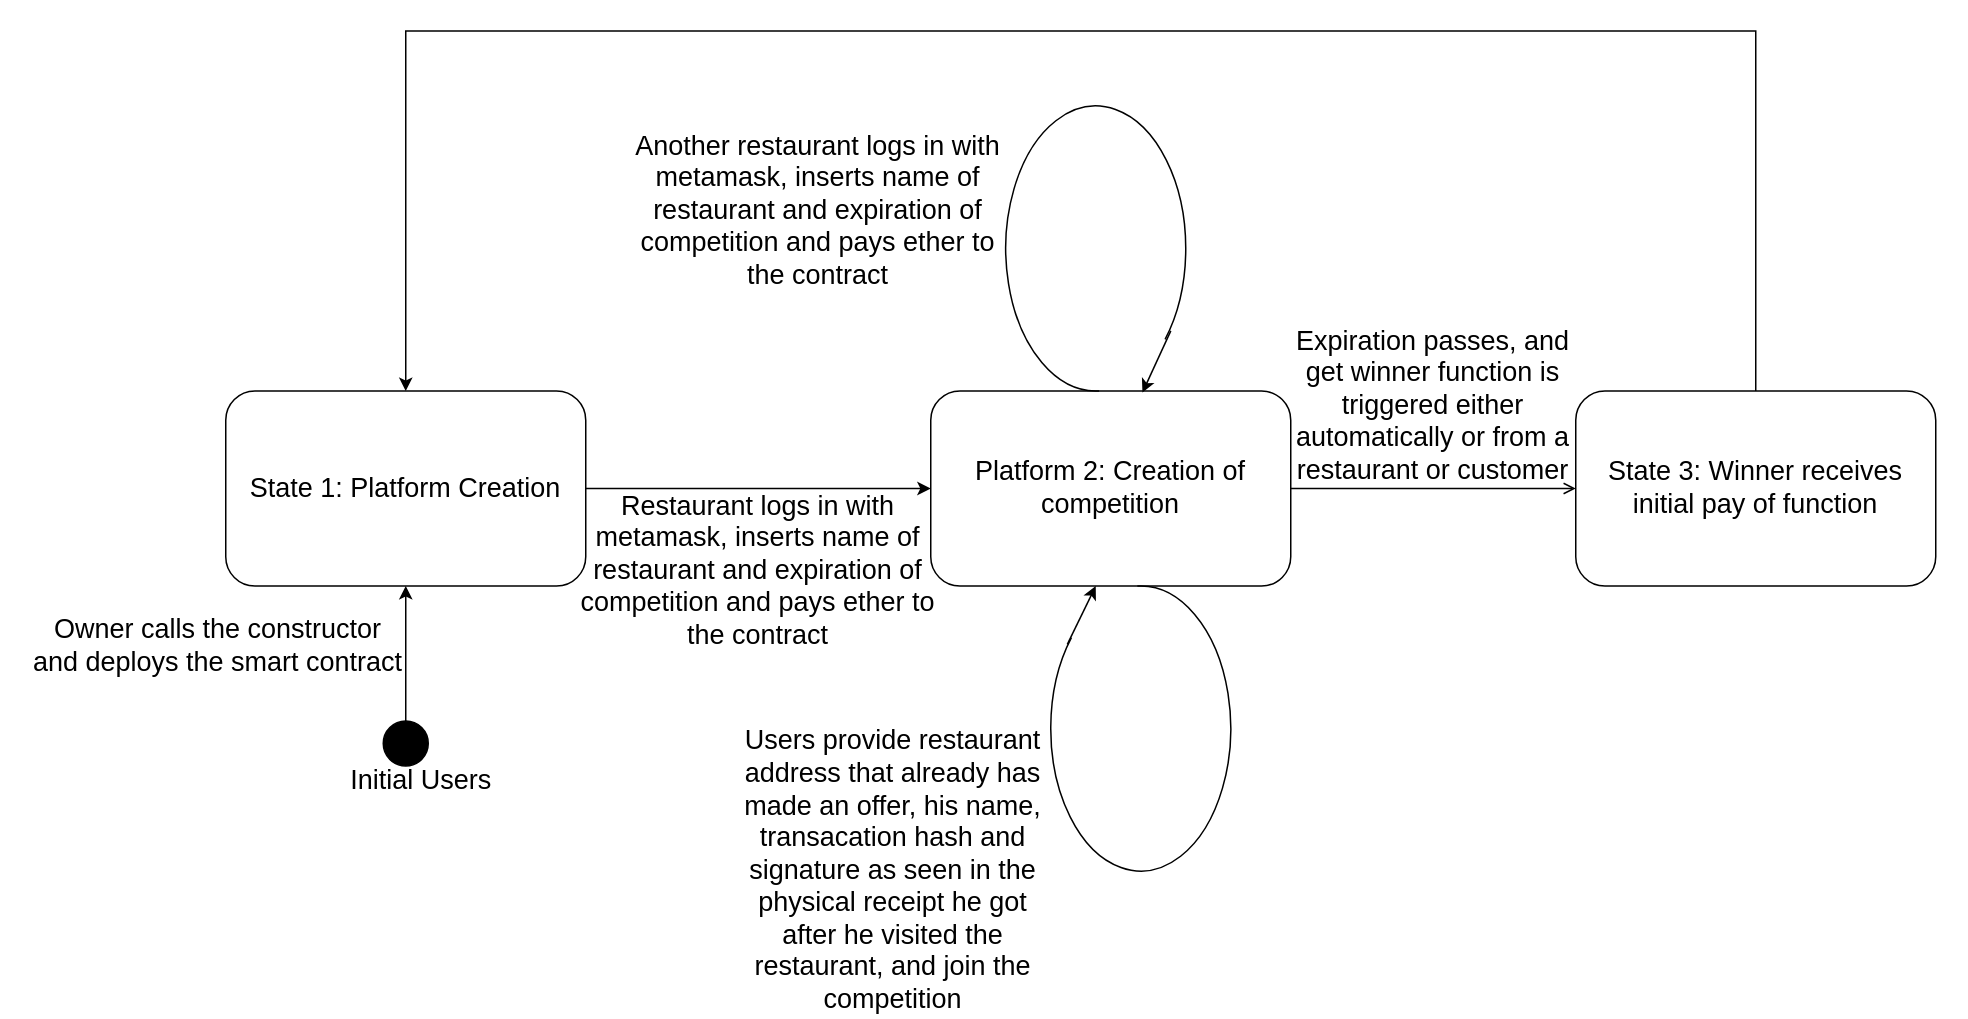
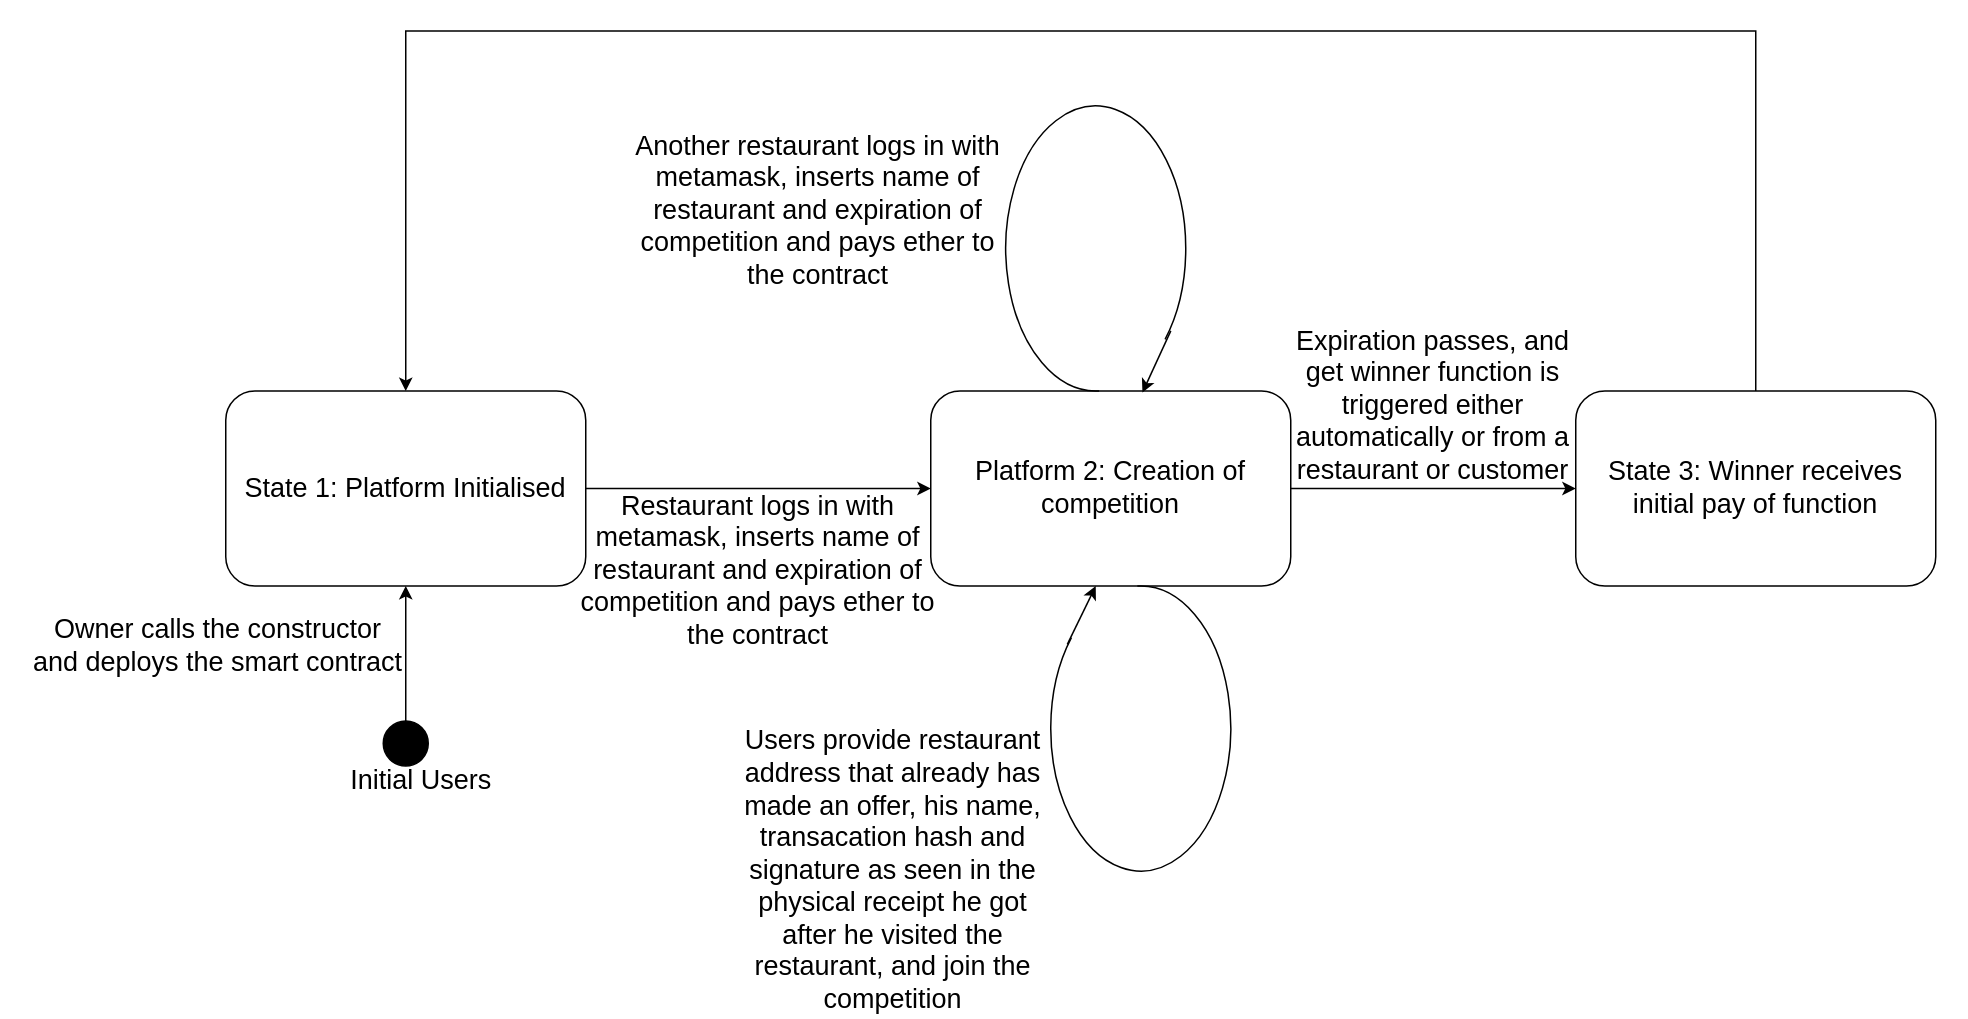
node "State 1: Platform Creation": label "State 1: Platform Creation" -> "State 1: Platform Initialised"
edge "Platform 2: Creation of competition" -> "State 3: Winner receives initial pay of function": arrowhead open -> classic
